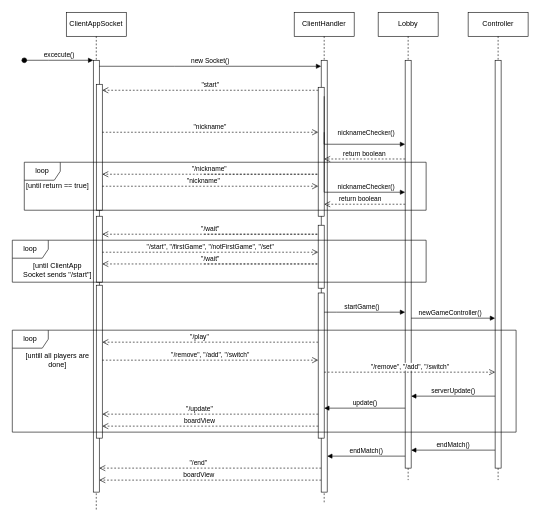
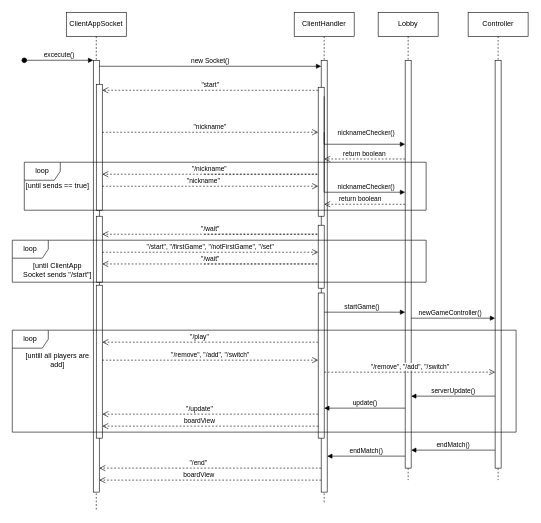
node "[until return == true]": label "[until return == true]" -> "[until sends == true]"
node "[untill all players are done]": label "[untill all players are done]" -> "[untill all players are add]"
